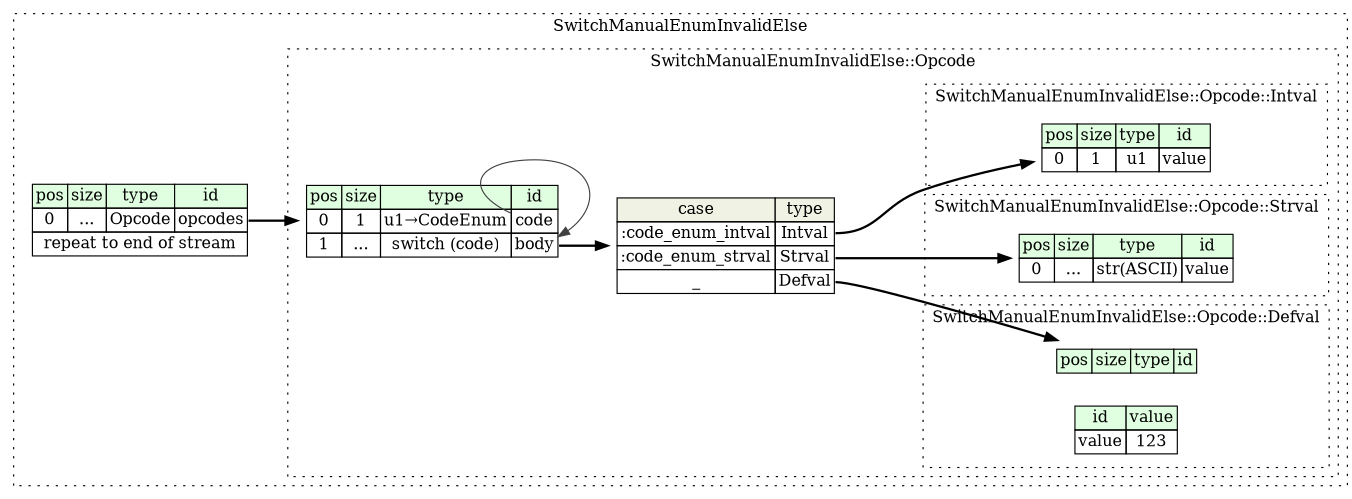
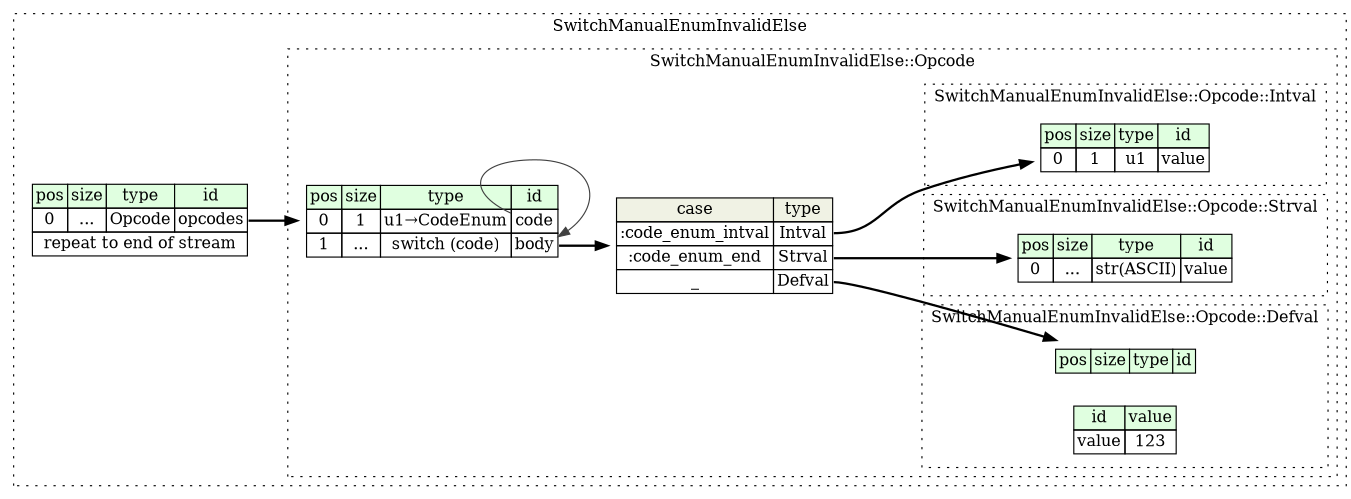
node "case": text ":code_enum_strval" -> ":code_enum_end"
